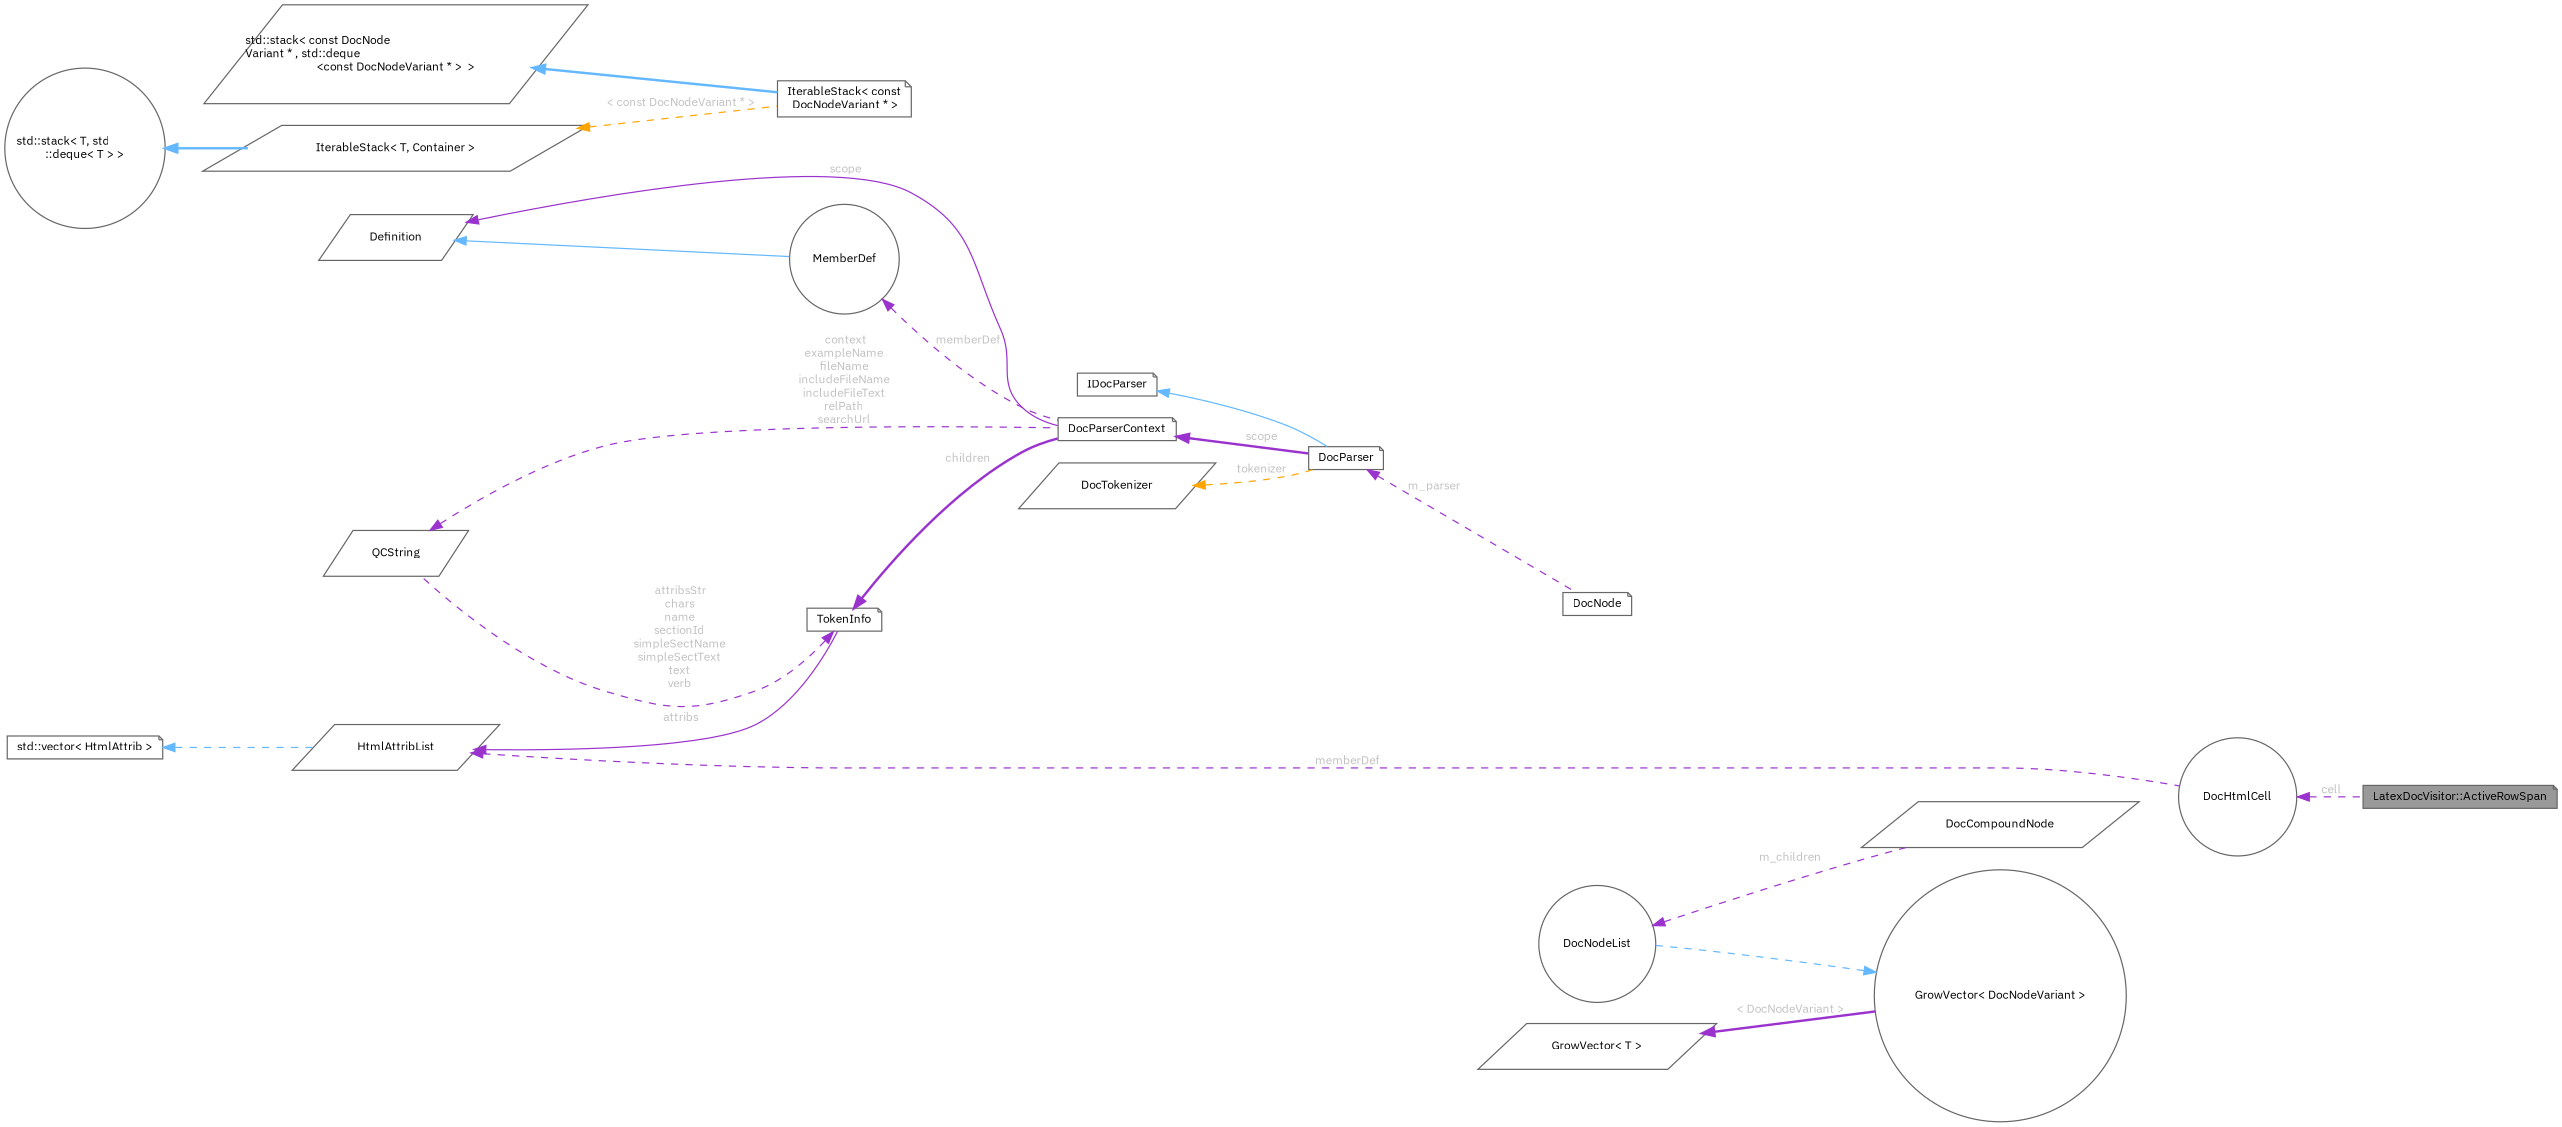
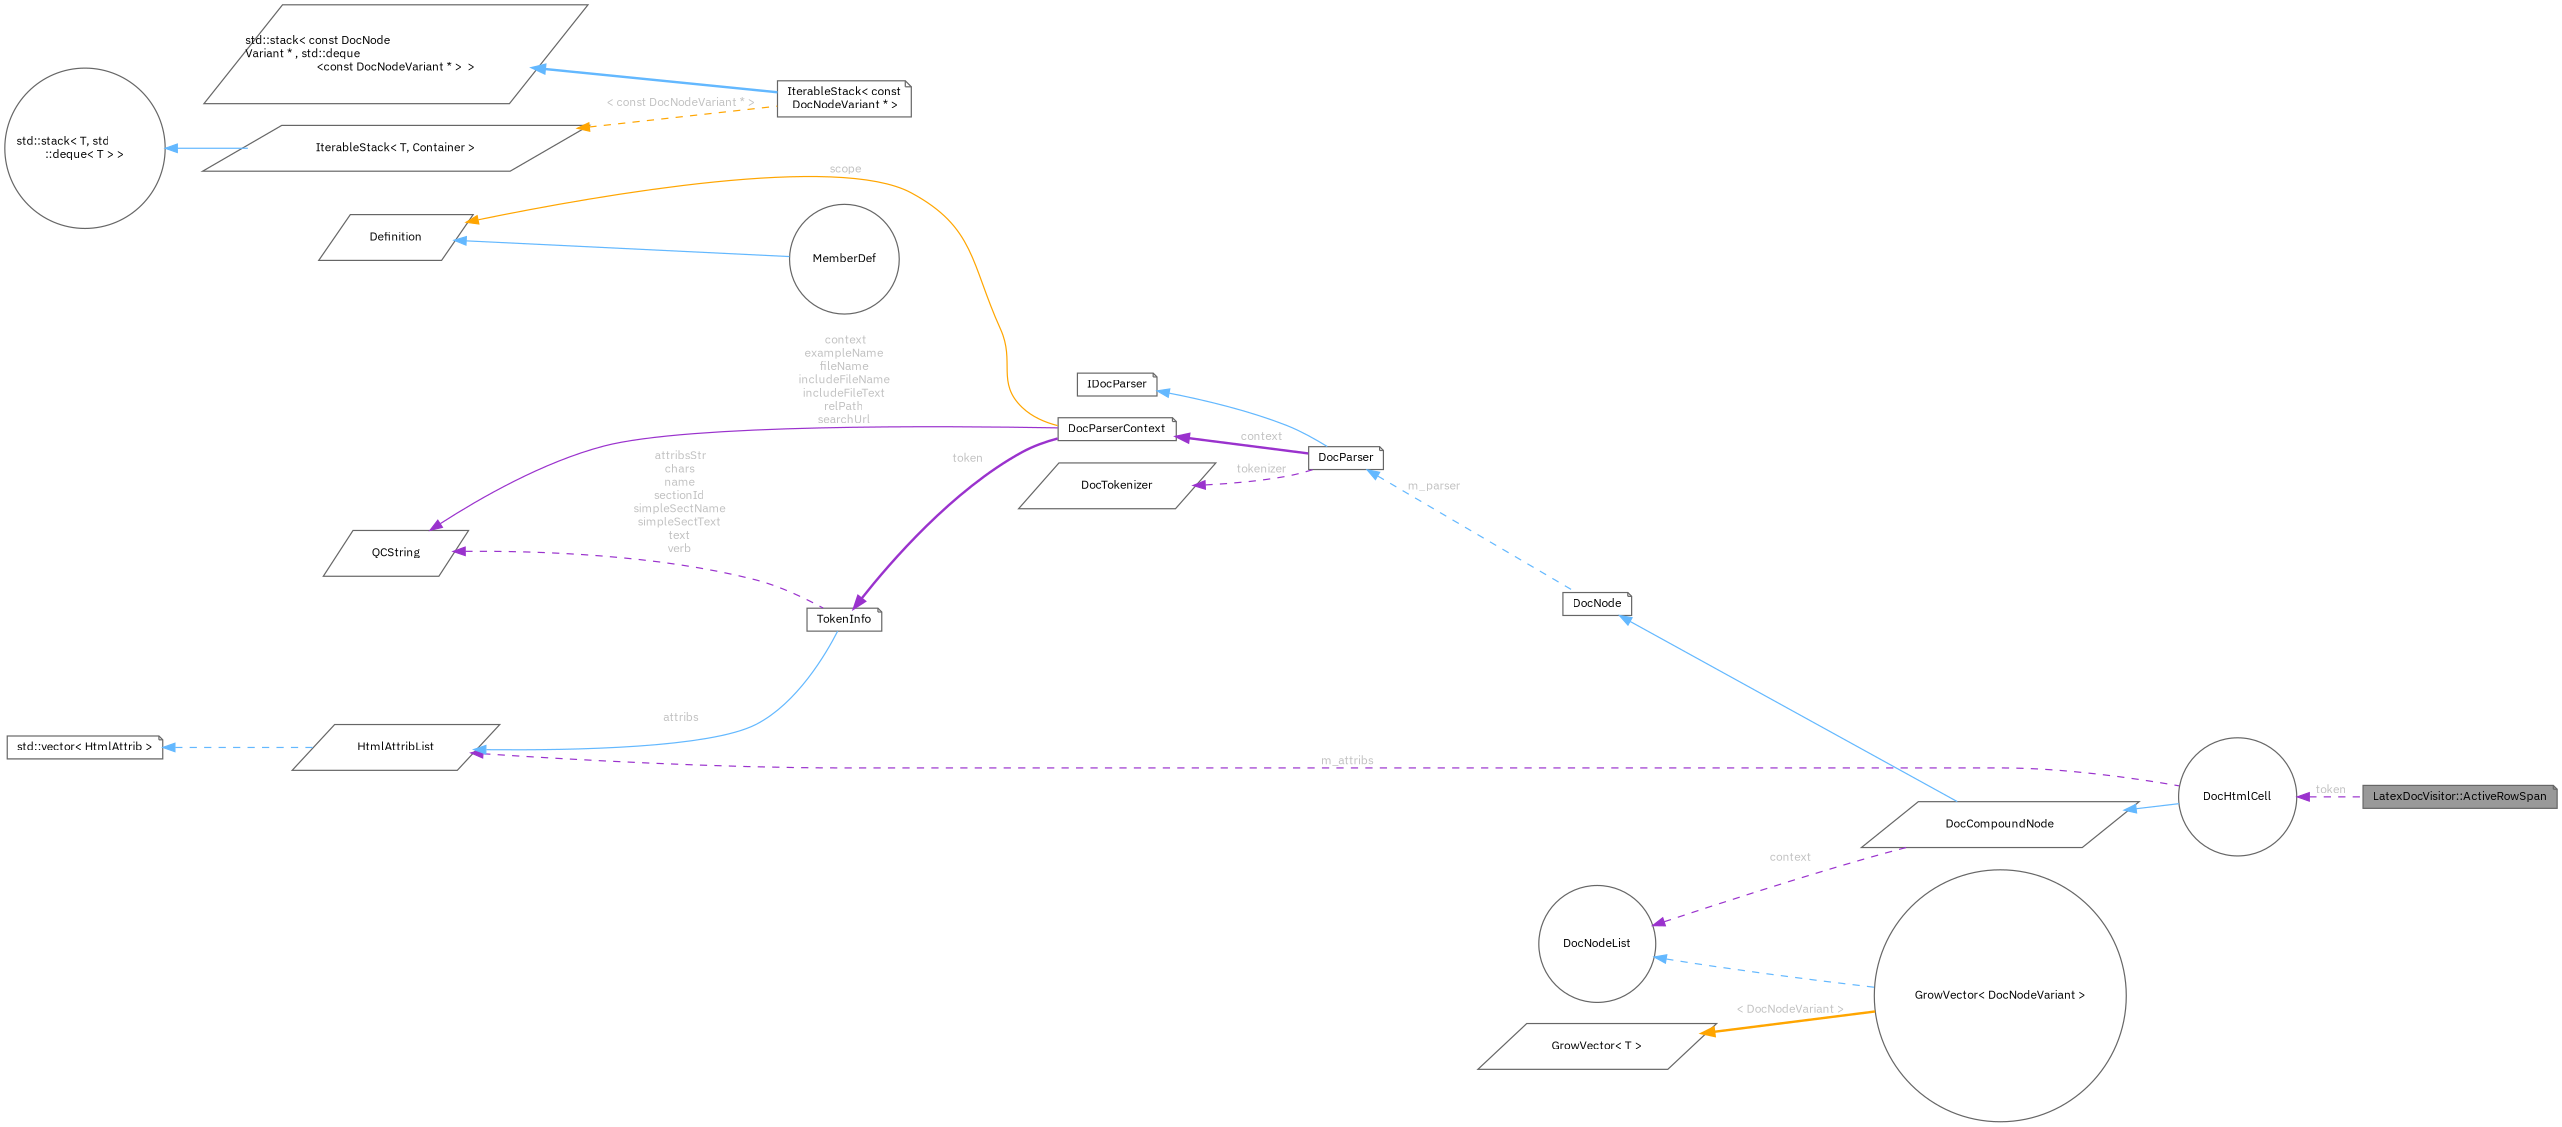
edge "IterableStack< T, Container >" -> "std::stack< T, std ::deque< T > >": style bold -> solid
edge "DocParserContext" -> "Definition": color darkorchid3 -> orange
edge "DocParserContext" -> "MemberDef": removed, label "memberDef"
edge "DocParserContext" -> "QCString": style dashed -> solid
edge "DocParser" -> "DocParserContext": label " scope" -> " context"
edge "DocParserContext" -> "TokenInfo": label " children" -> " token"
edge "DocParser" -> "DocTokenizer": color orange -> darkorchid3
edge "DocNode" -> "DocParser": color darkorchid3 -> steelblue1
edge "QCString" -> "TokenInfo": reversed
edge "DocCompoundNode" -> "DocNode": added
edge "TokenInfo" -> "HtmlAttribList": color darkorchid3 -> steelblue1
edge "DocHtmlCell" -> "HtmlAttribList": label " memberDef" -> " m_attribs"
edge "LatexDocVisitor::ActiveRowSpan" -> "DocHtmlCell": label " cell" -> " token"
edge "DocHtmlCell" -> "DocCompoundNode": added
edge "DocCompoundNode" -> "DocNodeList": label " m_children" -> " context"
edge "DocNodeList" -> "GrowVector< DocNodeVariant >": reversed
edge "GrowVector< DocNodeVariant >" -> "GrowVector< T >": color darkorchid3 -> orange
